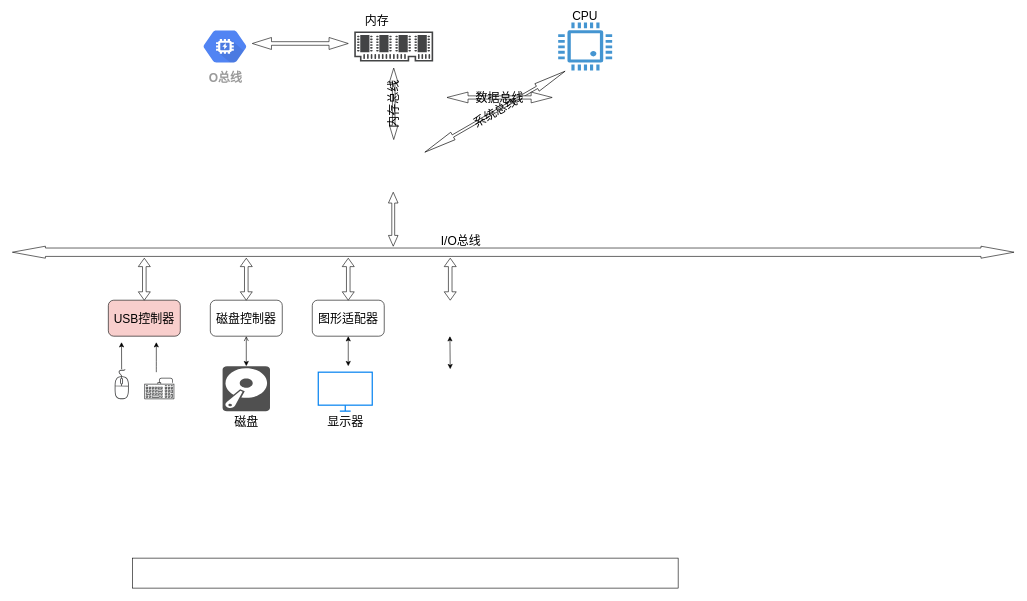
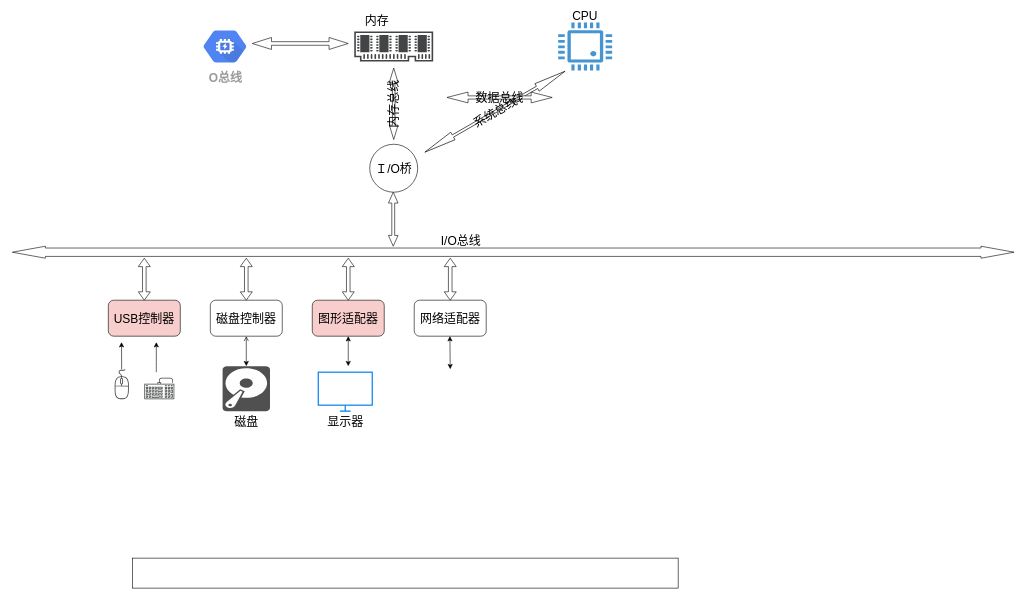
node "Ｉ/O桥": added
node "图形适配器": fillcolor #ffffff -> #f8cecc
node "网络适配器": added
